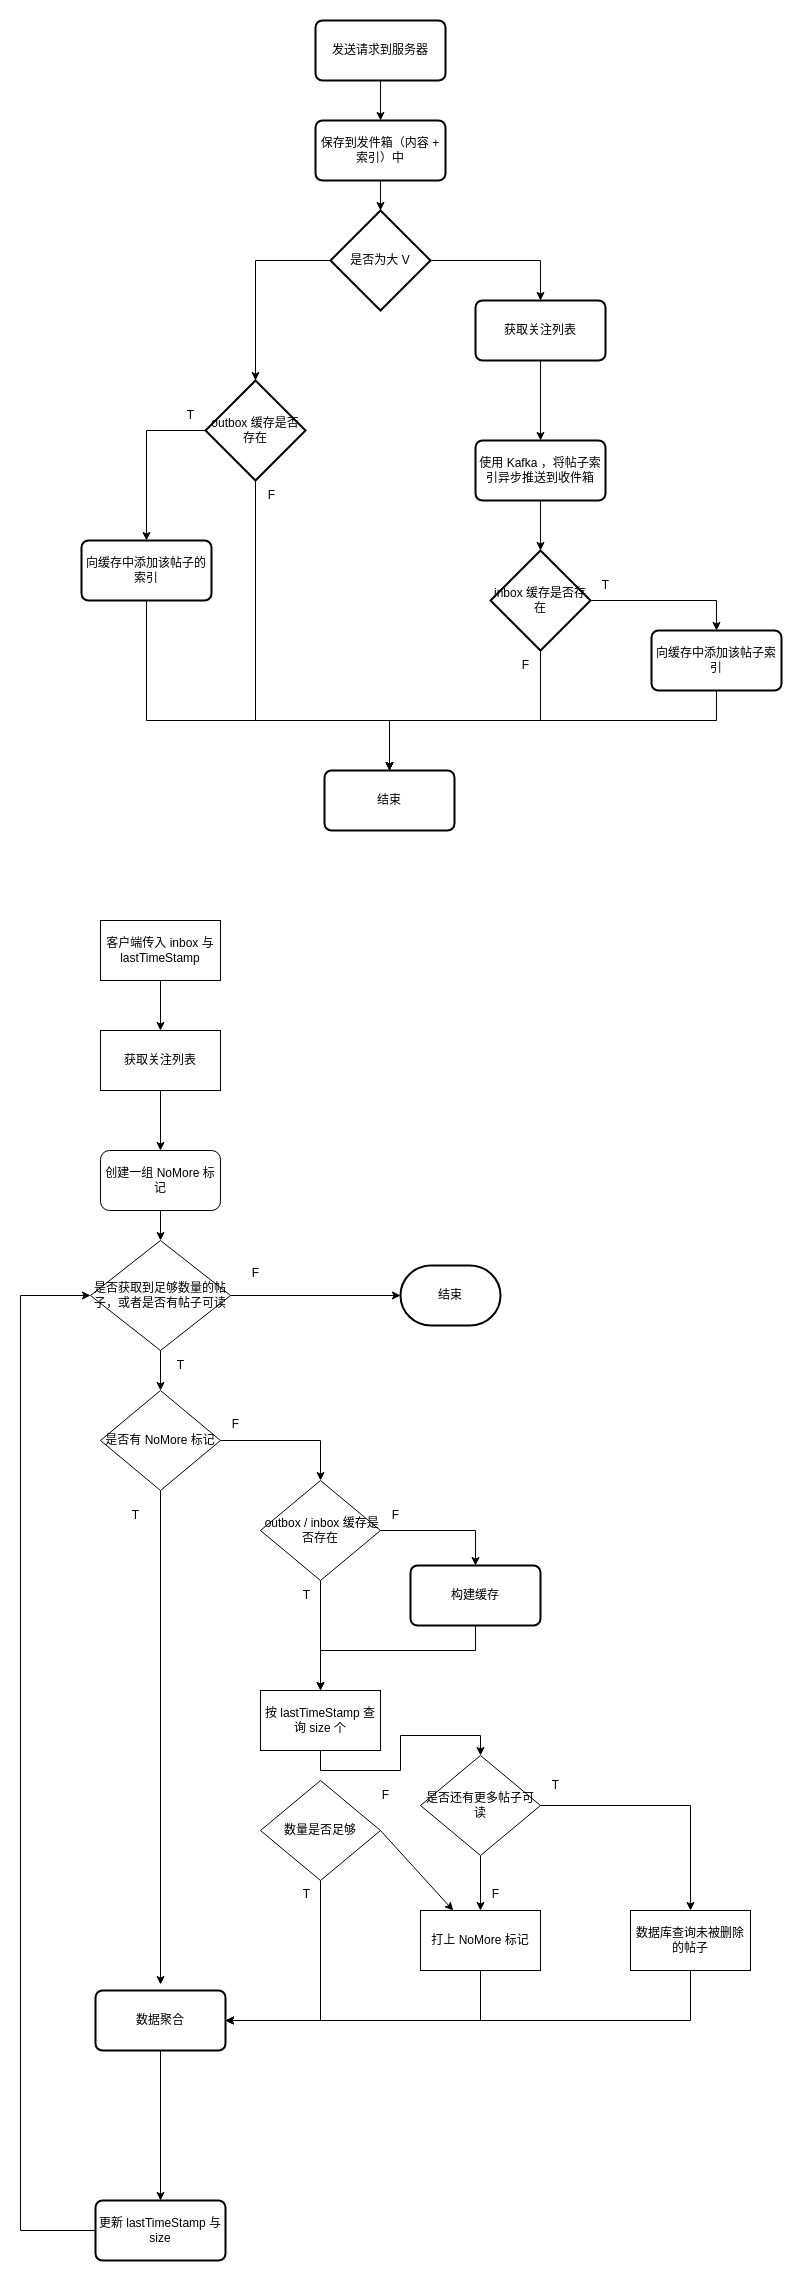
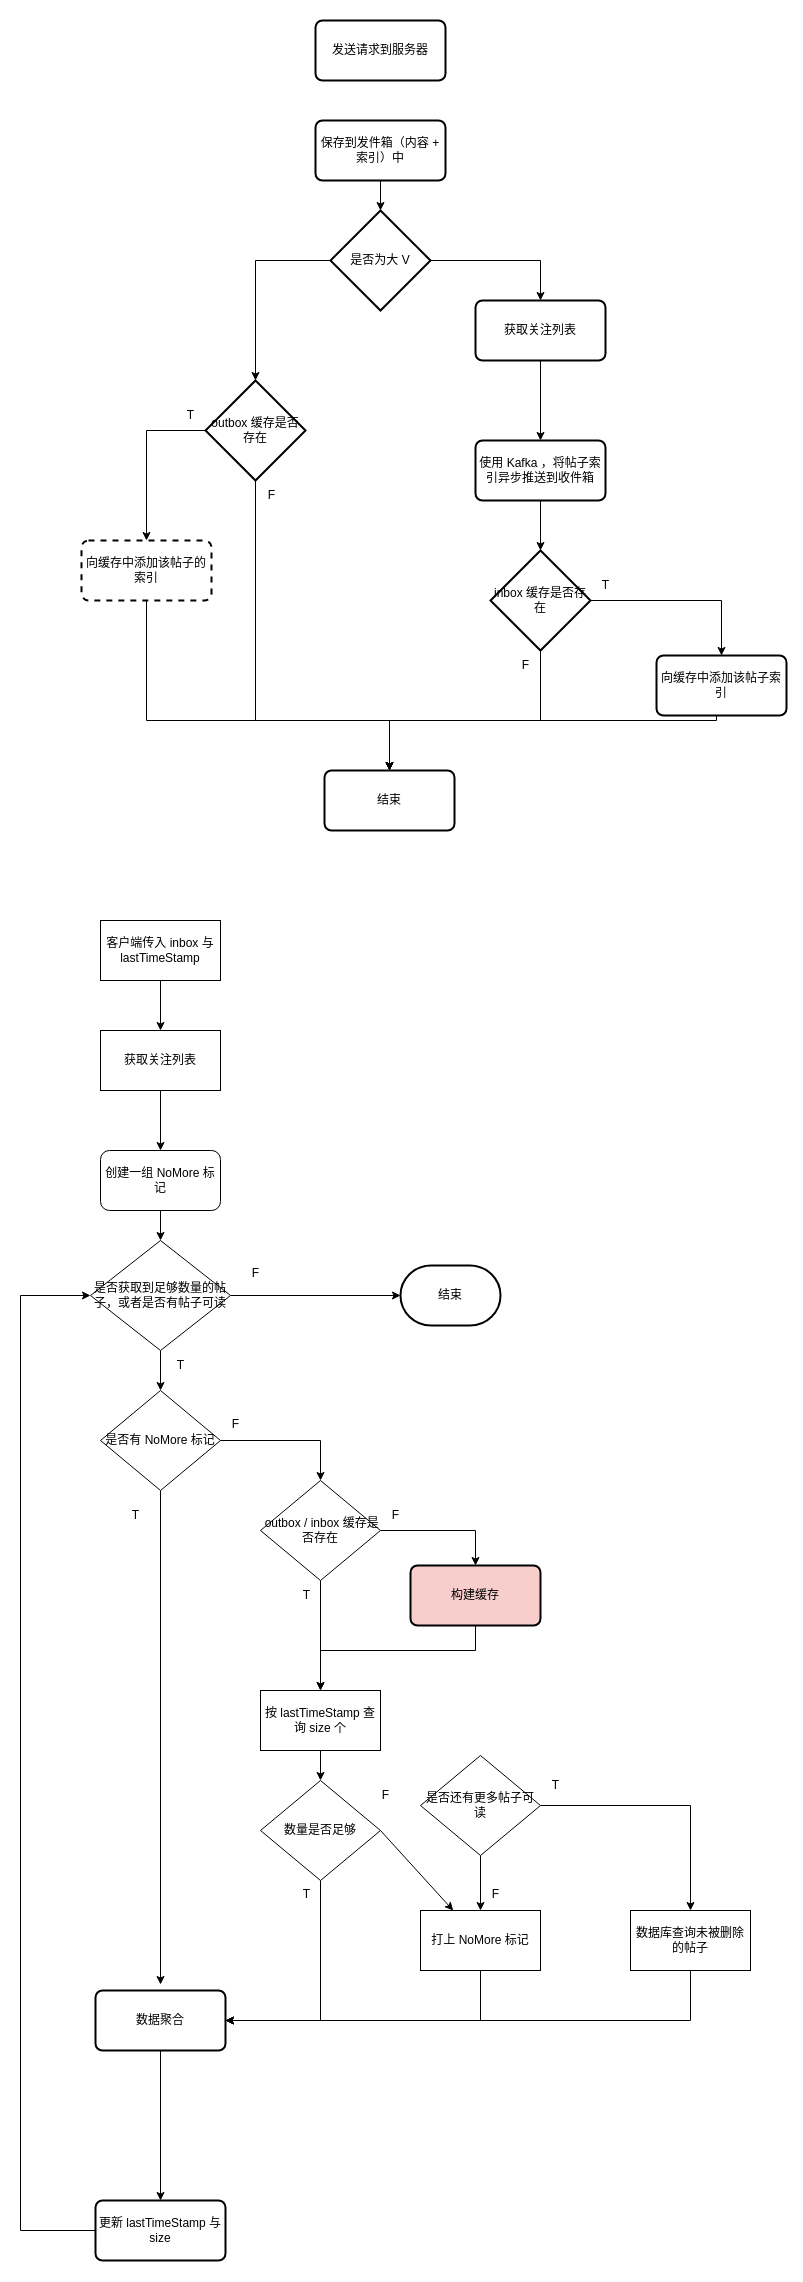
edge "发送请求到服务器" -> "保存到发件箱（内容 + 索引）中": removed
node "向缓存中添加该帖子的索引": style solid -> dashed
node "向缓存中添加该帖子索引": moved (717, 661) -> (722, 686)
node "构建缓存": fillcolor #ffffff -> #f8cecc
edge "按 lastTimeStamp 查询 size 个" -> "是否还有更多帖子可读": now "按 lastTimeStamp 查询 size 个" -> "数量是否足够"
